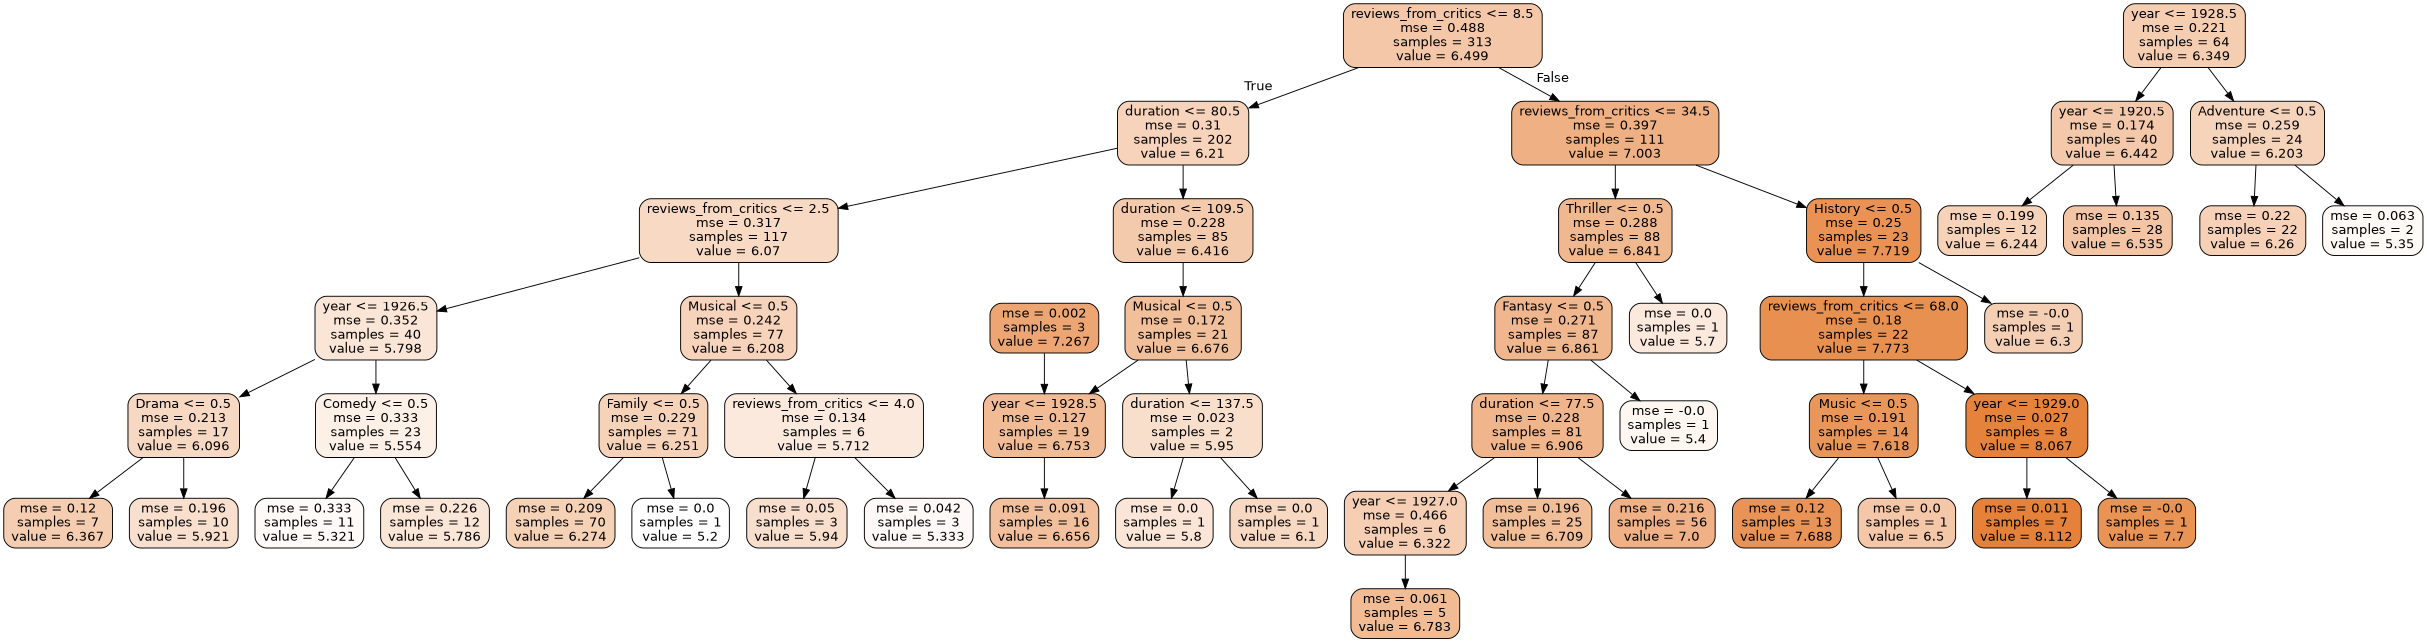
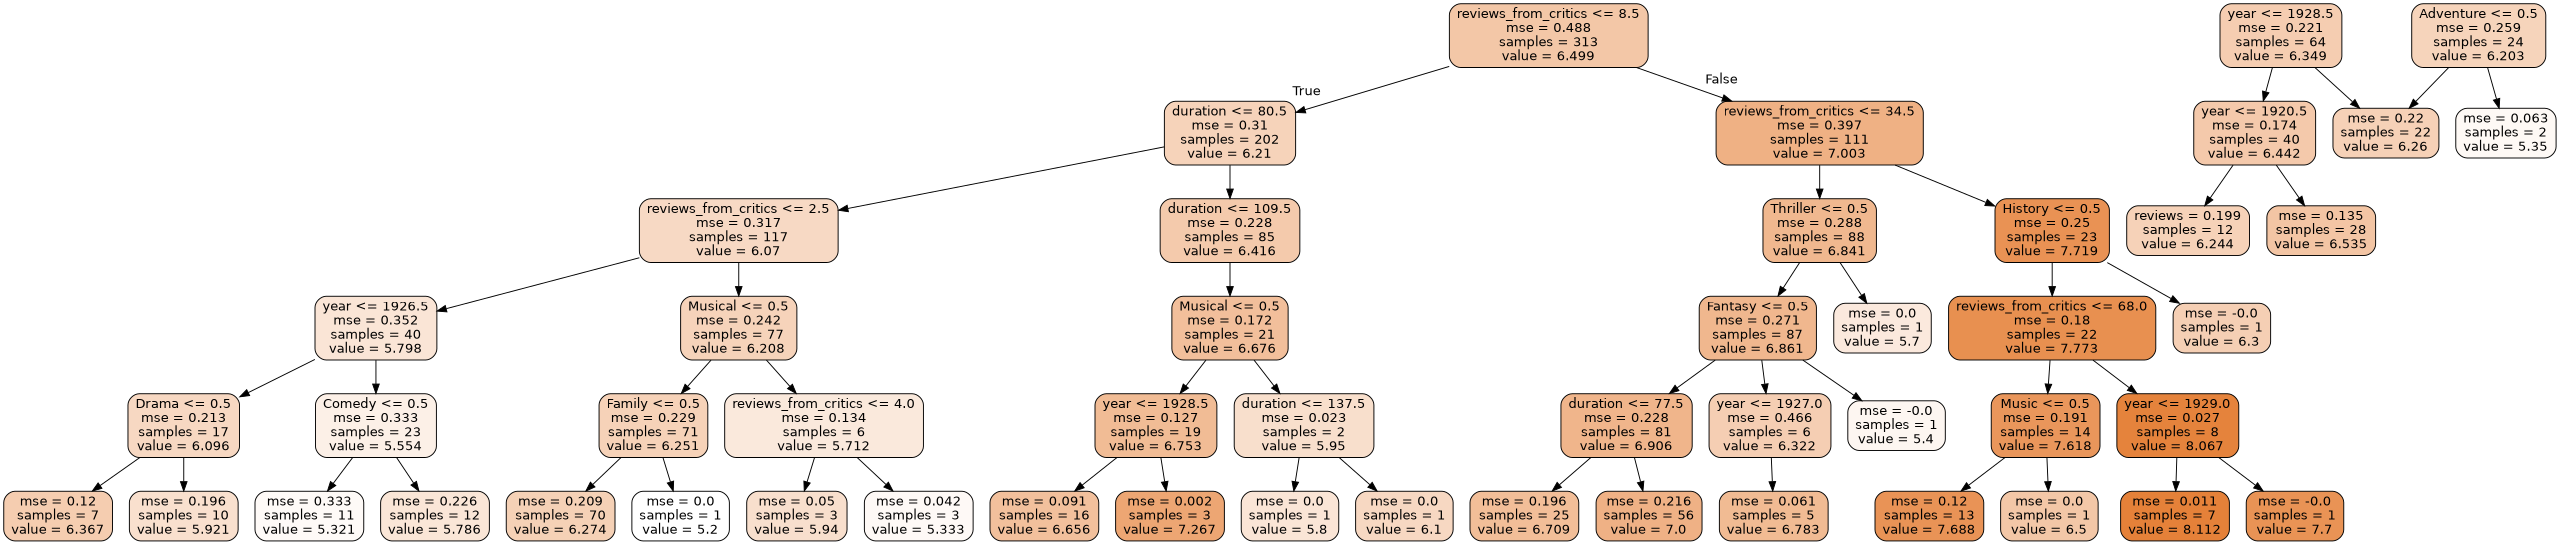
edge "year <= 1928.5 mse = 0.221 samples = 64 value = 6.349" -> "Adventure <= 0.5 mse = 0.259 samples = 24 value = 6.203": now "year <= 1928.5 mse = 0.221 samples = 64 value = 6.349" -> "mse = 0.22 samples = 22 value = 6.26"
node "mse = 0.199 samples = 12 value = 6.244": label "mse = 0.199 samples = 12 value = 6.244" -> "reviews = 0.199 samples = 12 value = 6.244"
edge "mse = 0.002 samples = 3 value = 7.267" -> "year <= 1928.5 mse = 0.127 samples = 19 value = 6.753": reversed
edge "duration <= 77.5 mse = 0.228 samples = 81 value = 6.906" -> "year <= 1927.0 mse = 0.466 samples = 6 value = 6.322": now "Fantasy <= 0.5 mse = 0.271 samples = 87 value = 6.861" -> "year <= 1927.0 mse = 0.466 samples = 6 value = 6.322"
